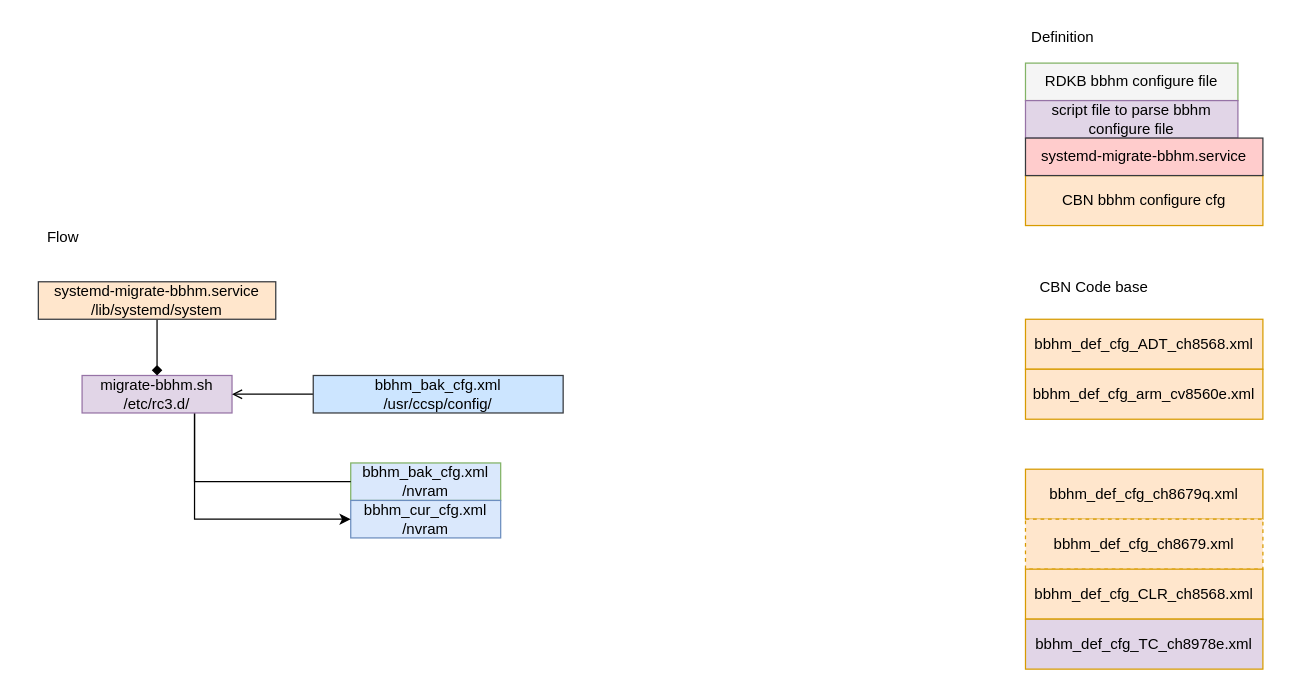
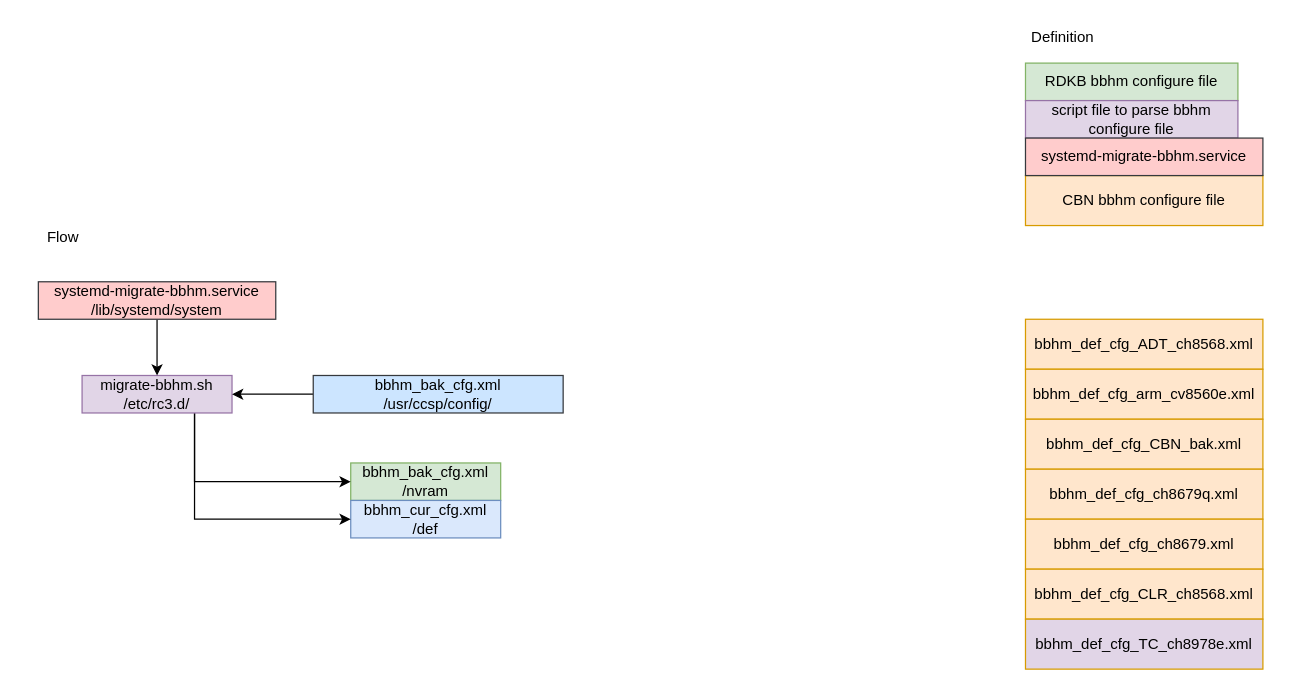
node "RDKB bbhm configure file": fillcolor #f5f5f5 -> #d5e8d4
node "CBN bbhm configure cfg": label "CBN bbhm configure cfg" -> "CBN bbhm configure file"
node "CBN Code base": removed
node "systemd-migrate-bbhm.service /lib/systemd/system": fillcolor #ffe6cc -> #ffcccc
edge "systemd-migrate-bbhm.service /lib/systemd/system" -> "migrate-bbhm.sh /etc/rc3.d/": arrowhead diamond -> classic
edge "bbhm_bak_cfg.xml /usr/ccsp/config/" -> "migrate-bbhm.sh /etc/rc3.d/": arrowhead open -> classic
node "bbhm_def_cfg_CBN_bak.xml": added
edge "migrate-bbhm.sh /etc/rc3.d/" -- "bbhm_bak_cfg.xml /nvram": arrowhead none -> classic
node "bbhm_bak_cfg.xml /nvram": fillcolor #dae8fc -> #d5e8d4
node "bbhm_cur_cfg.xml /nvram": label "bbhm_cur_cfg.xml /nvram" -> "bbhm_cur_cfg.xml /def"
node "bbhm_def_cfg_ch8679.xml": style dashed -> solid
